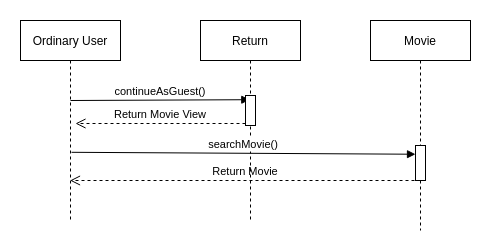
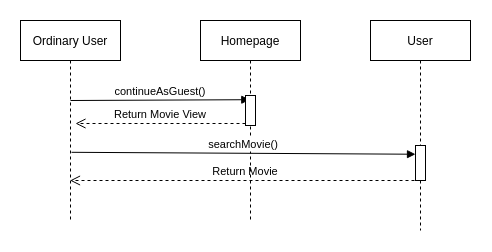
node "Return": label "Return" -> "Homepage"
node "Movie": label "Movie" -> "User"
